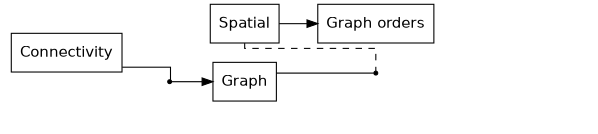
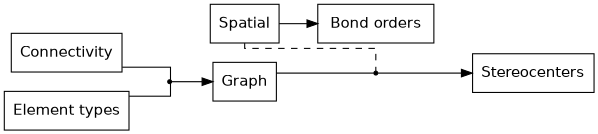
node "Graph orders": label "Graph orders" -> "Bond orders"
node "Stereocenters": added
node "Element types": added
